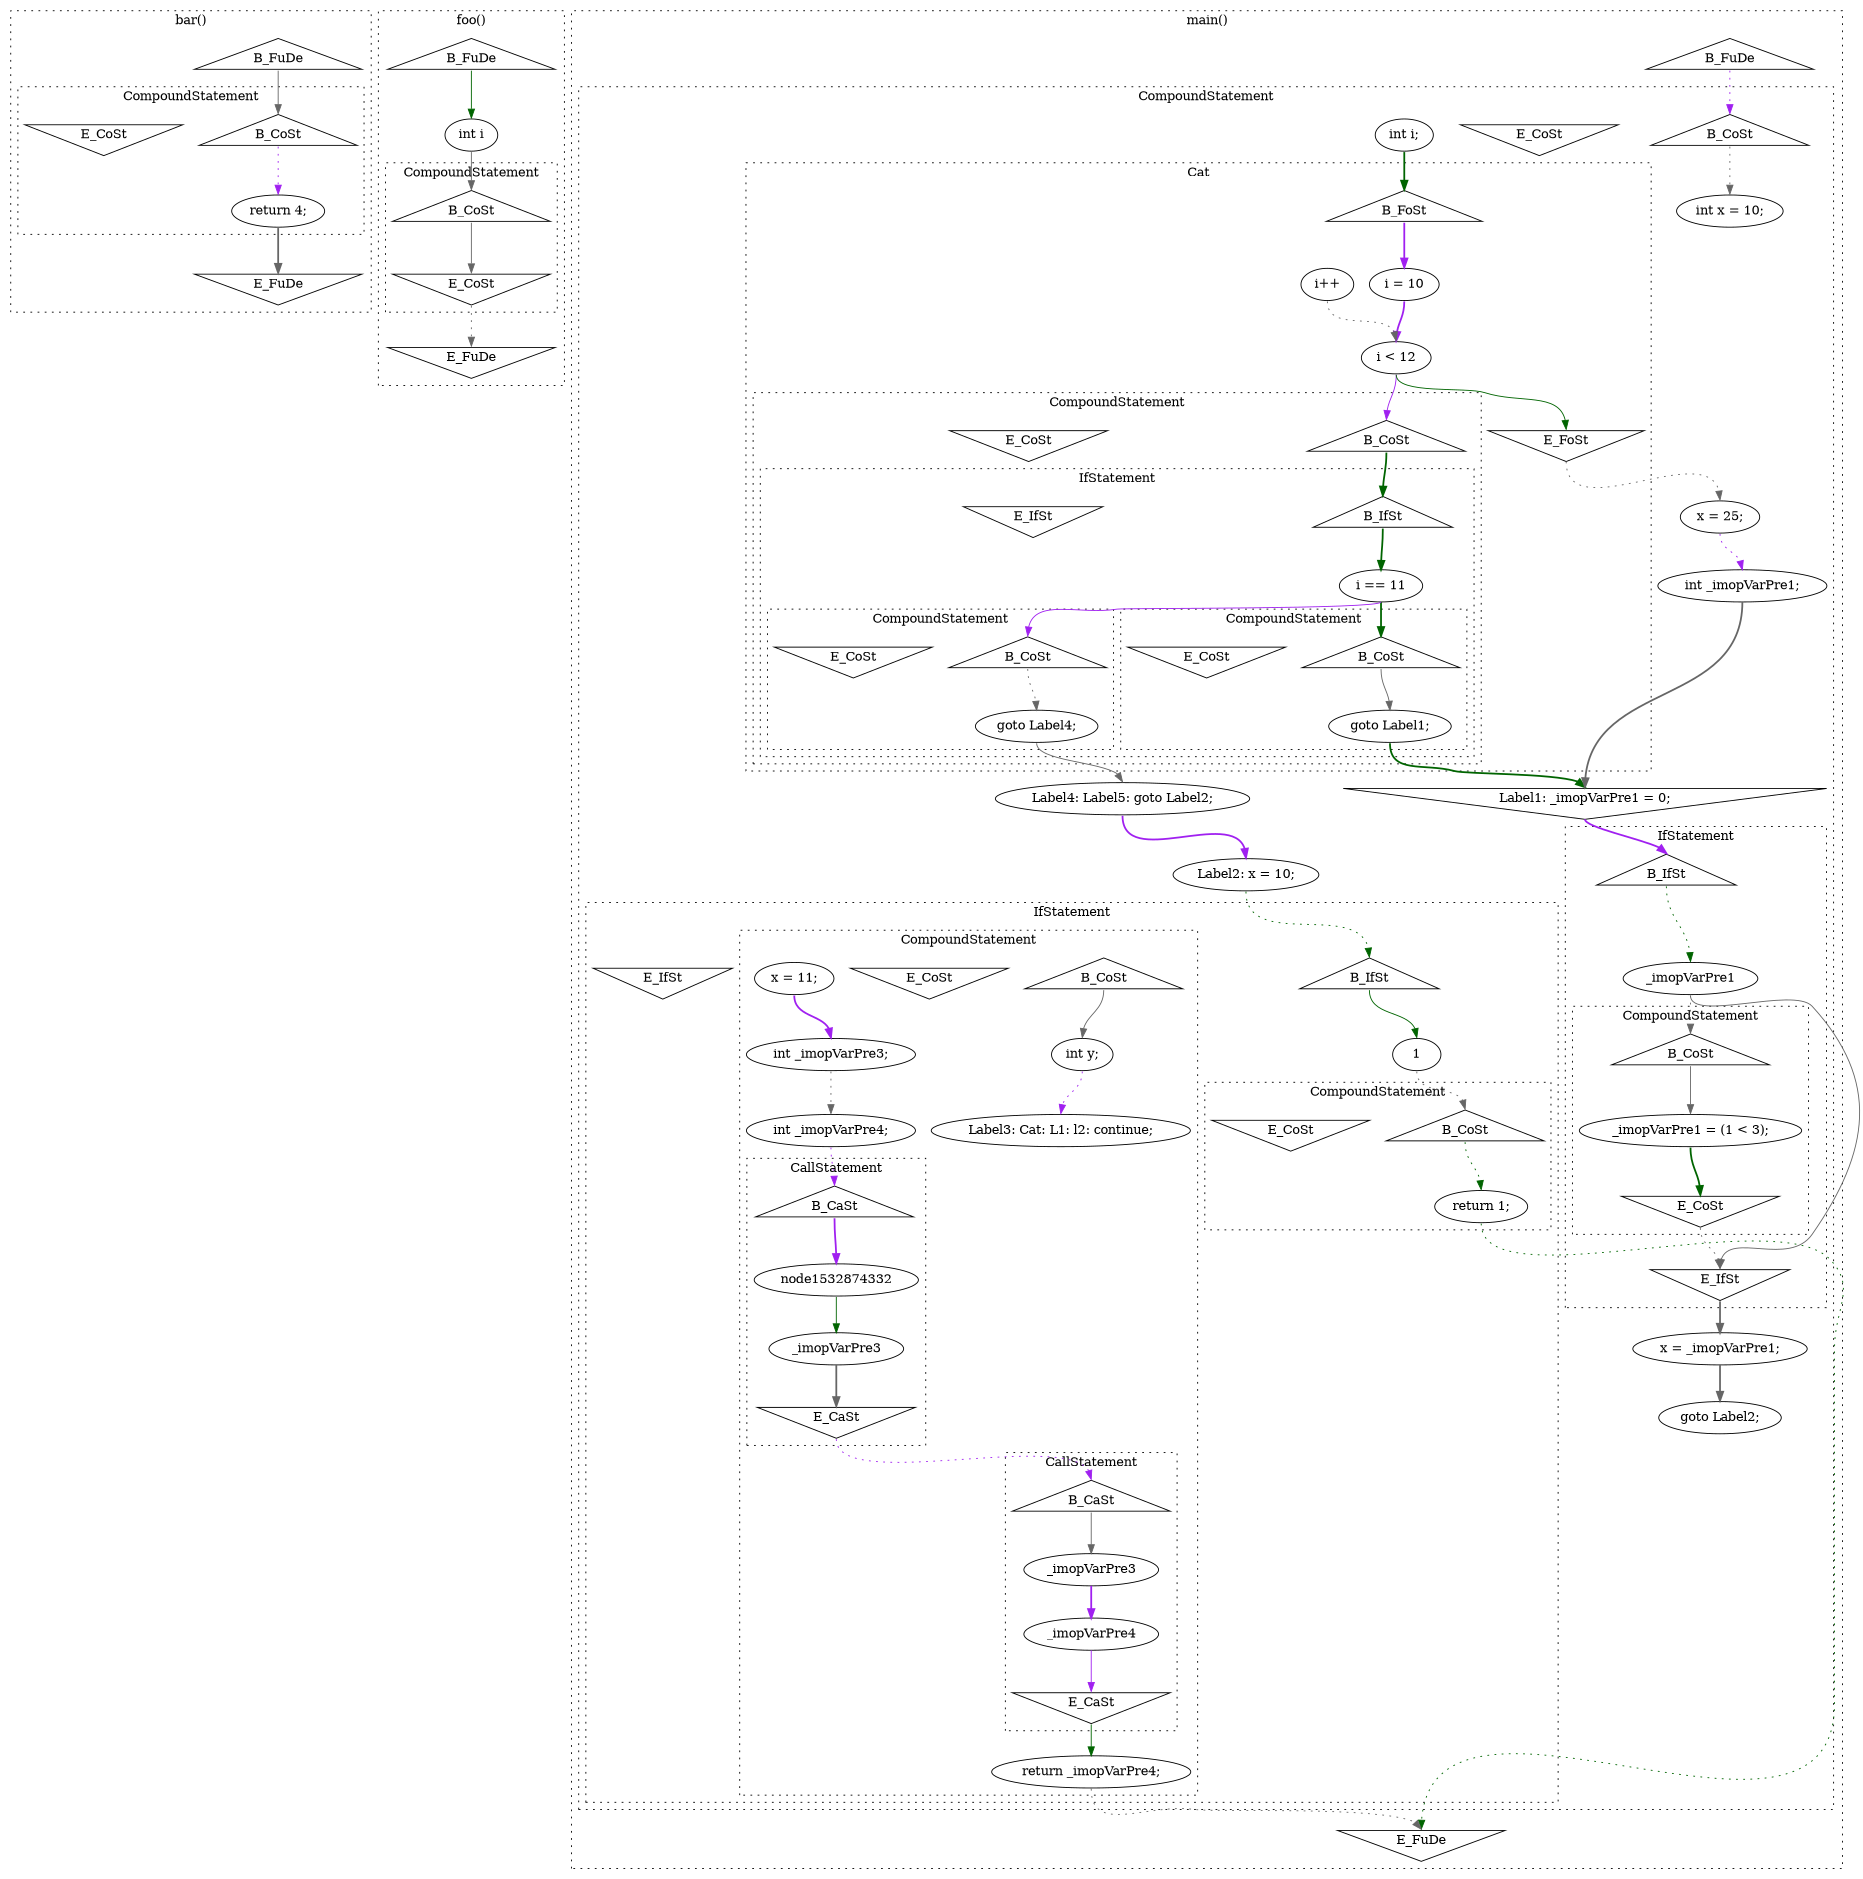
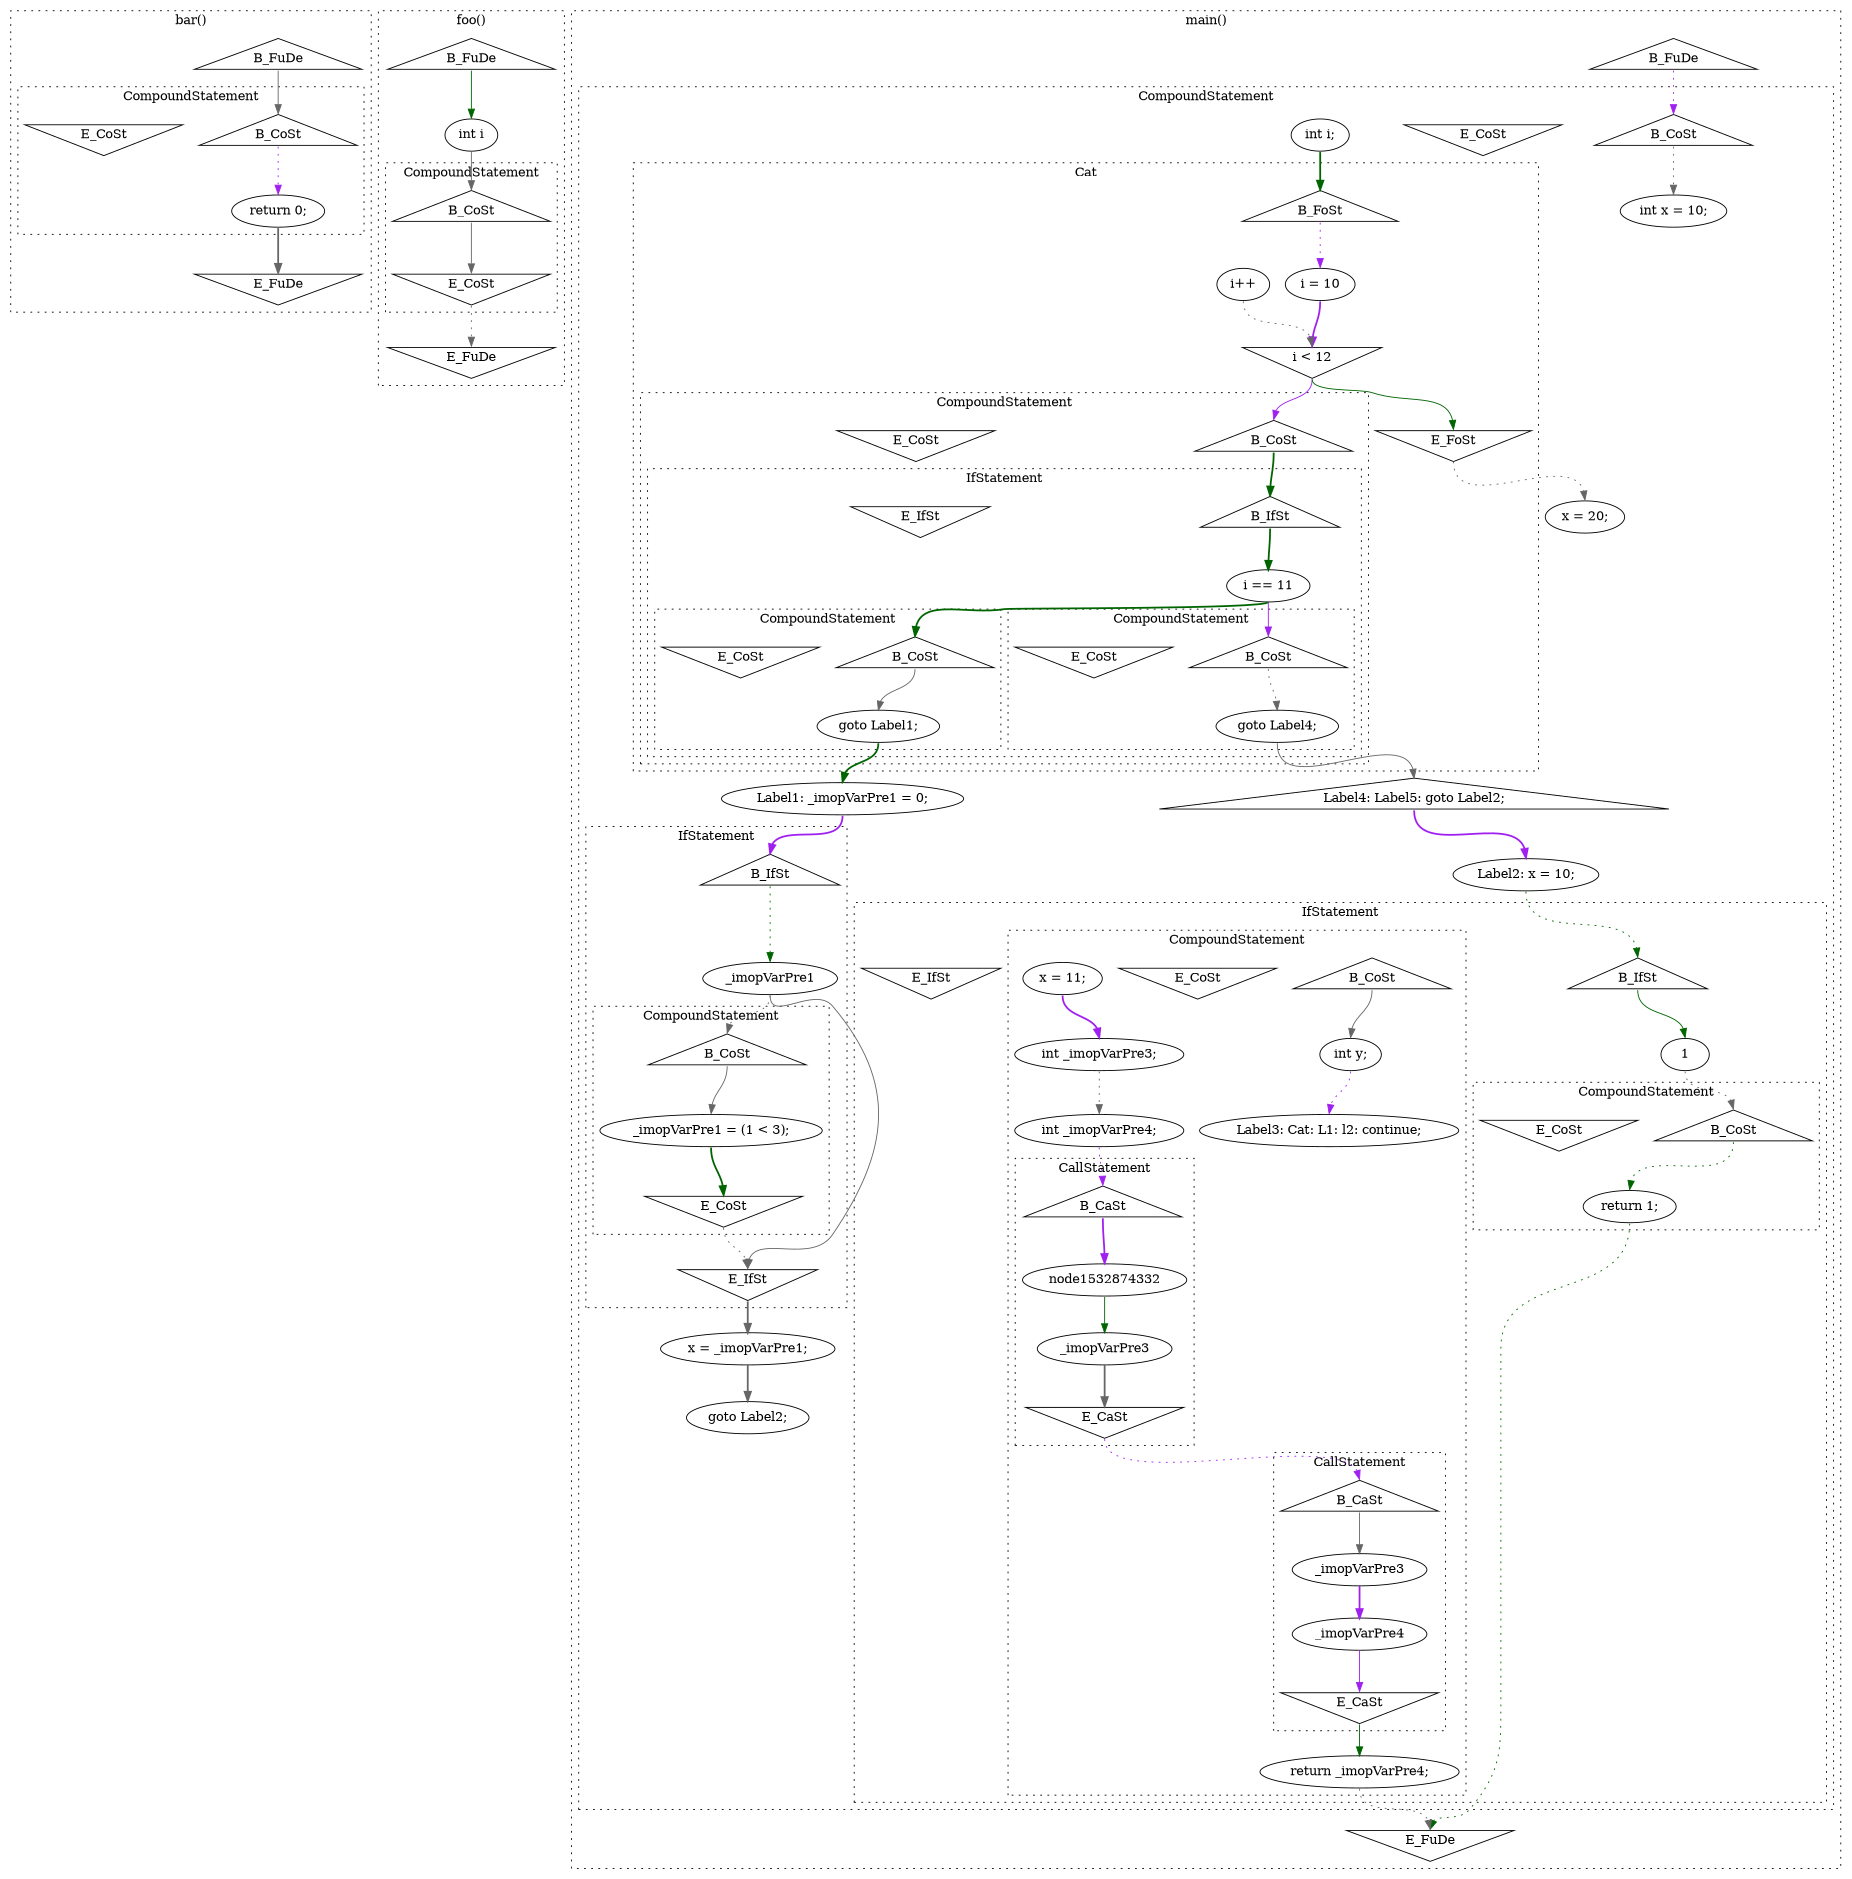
node "return 4;": label "return 4;" -> "return 0;"
edge "B_FoSt" -> "i = 10": style bold -> dotted
node "i < 12": shape ellipse -> invtriangle
node "x = 25;": label "x = 25;" -> "x = 20;"
node "int _imopVarPre1;": removed
node "Label4: Label5: goto Label2;": shape ellipse -> triangle
node "Label1: _imopVarPre1 = 0;": shape invtriangle -> ellipse
